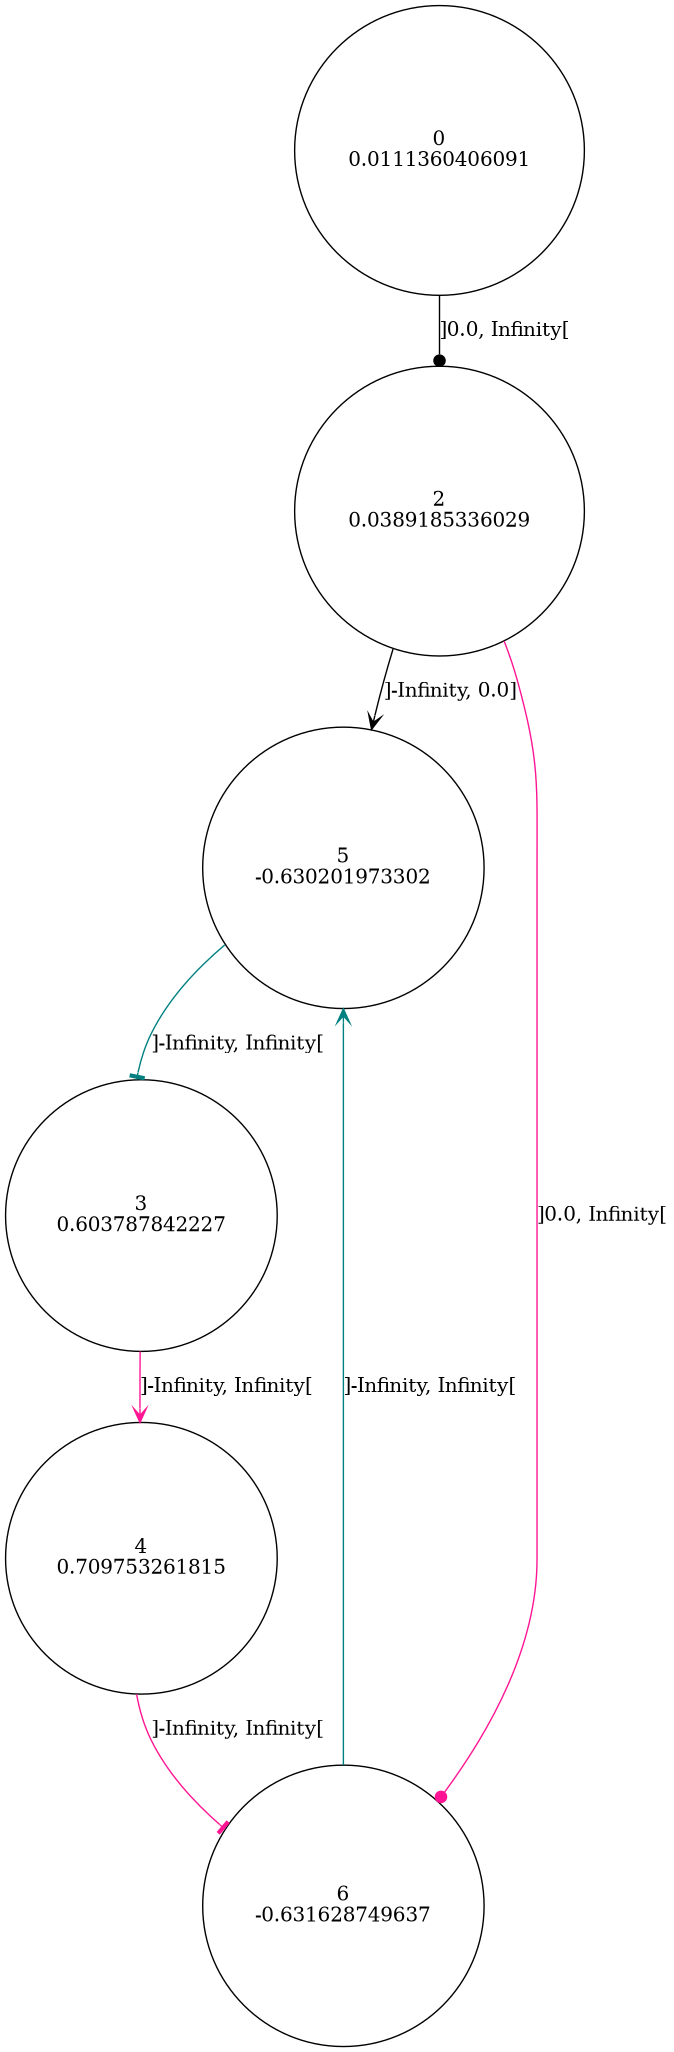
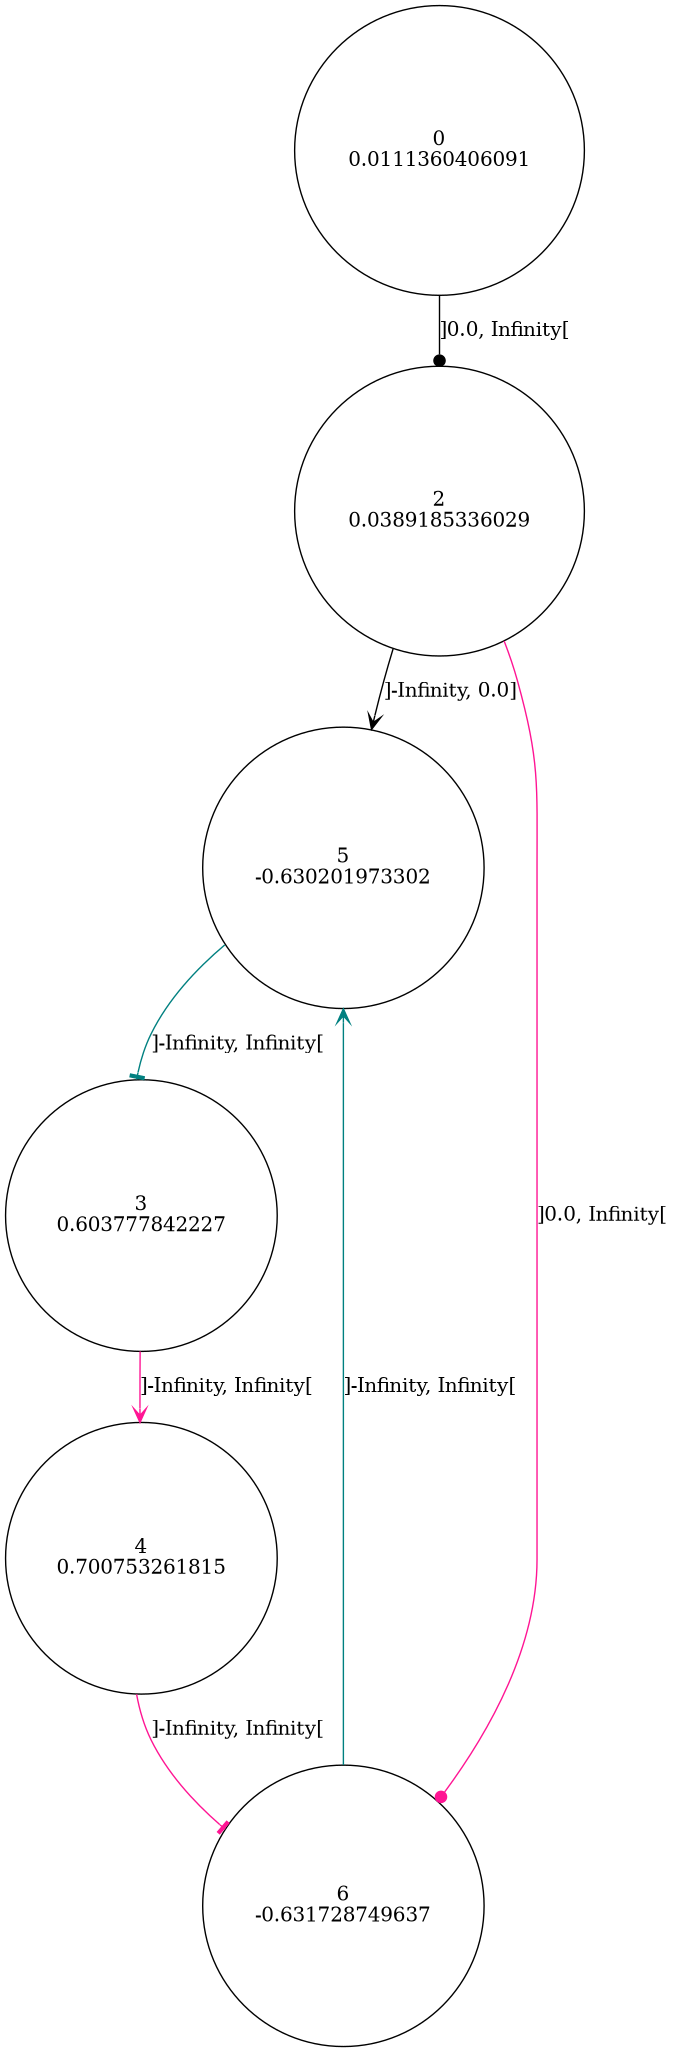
node "3 0.603787842227": label "3 0.603787842227" -> "3 0.603777842227"
node "4 0.709753261815": label "4 0.709753261815" -> "4 0.700753261815"
node "6 -0.631628749637": label "6 -0.631628749637" -> "6 -0.631728749637"
